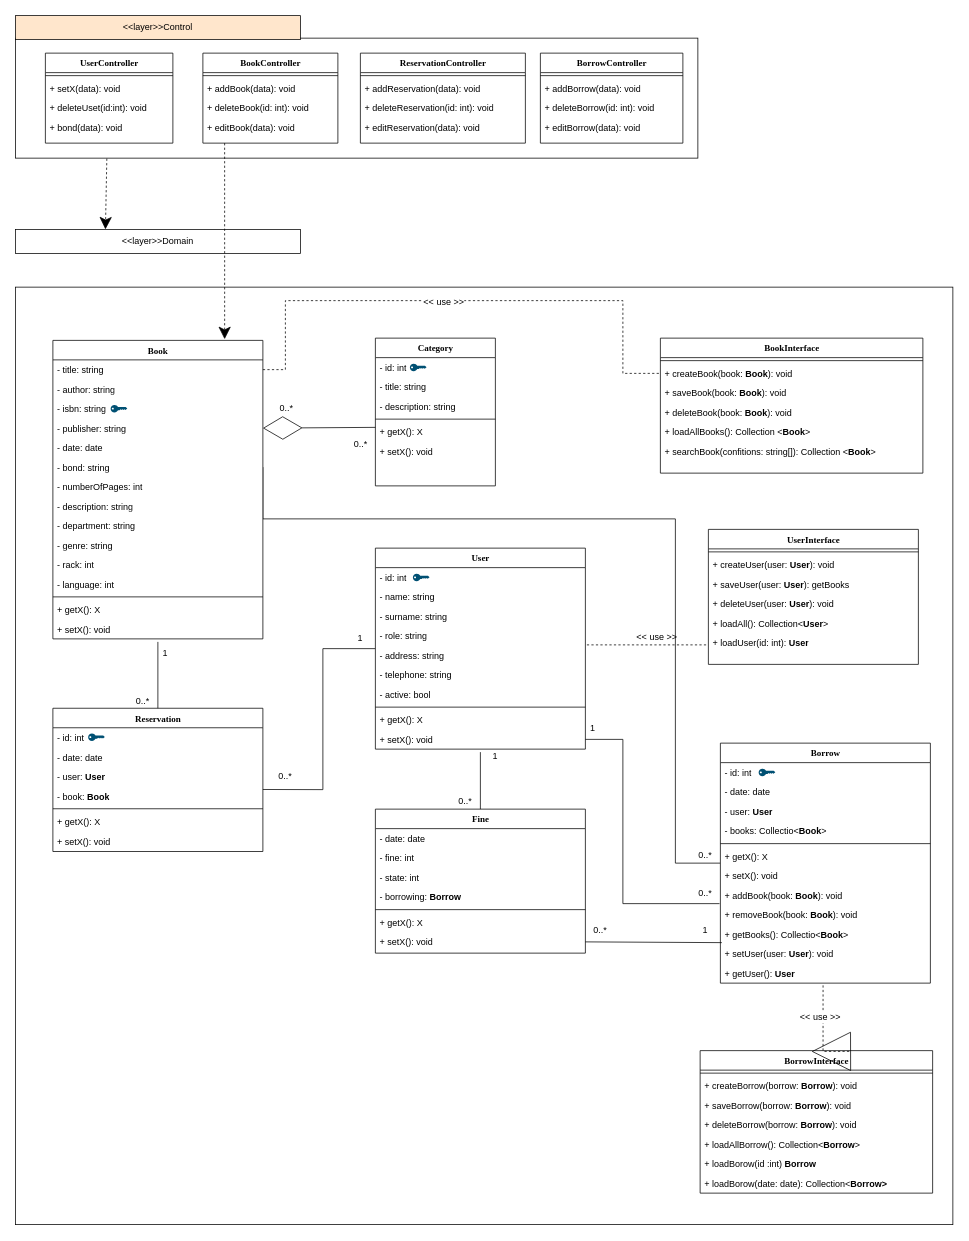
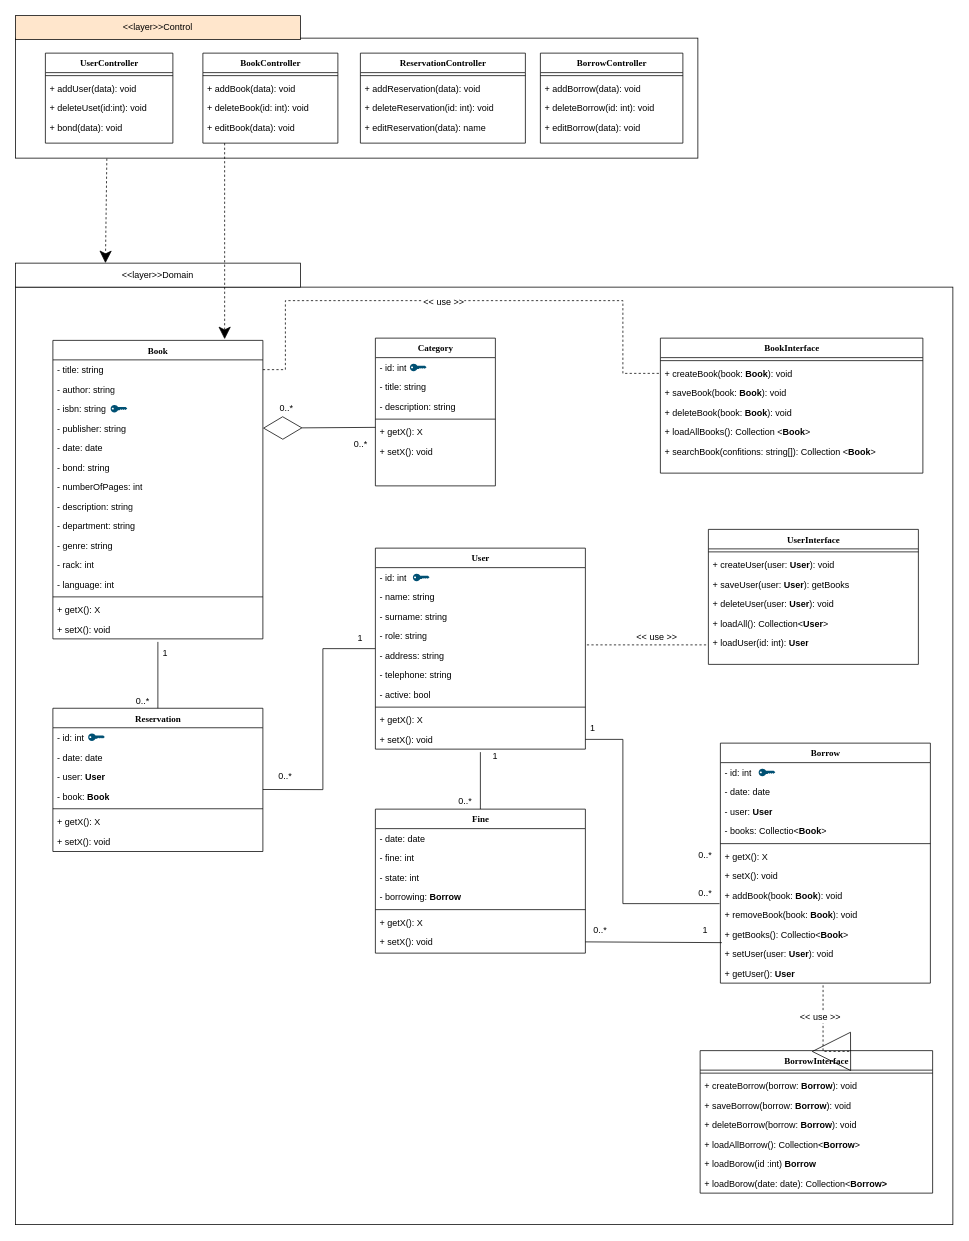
node "+ setX(data): void": label "+ setX(data): void" -> "+ addUser(data): void"
node "+ editReservation(data): void": label "+ editReservation(data): void" -> "+ editReservation(data): name"
node "<<layer>>Domain": moved (158, 241) -> (158, 275)
edge "- bond: string" -- "Borrow": removed
